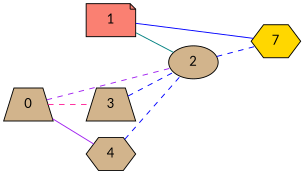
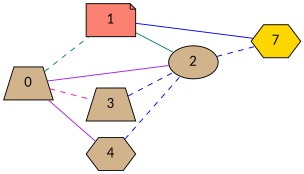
edge "1" -- "0": added
edge "2" -- "0": style dashed -> solid
